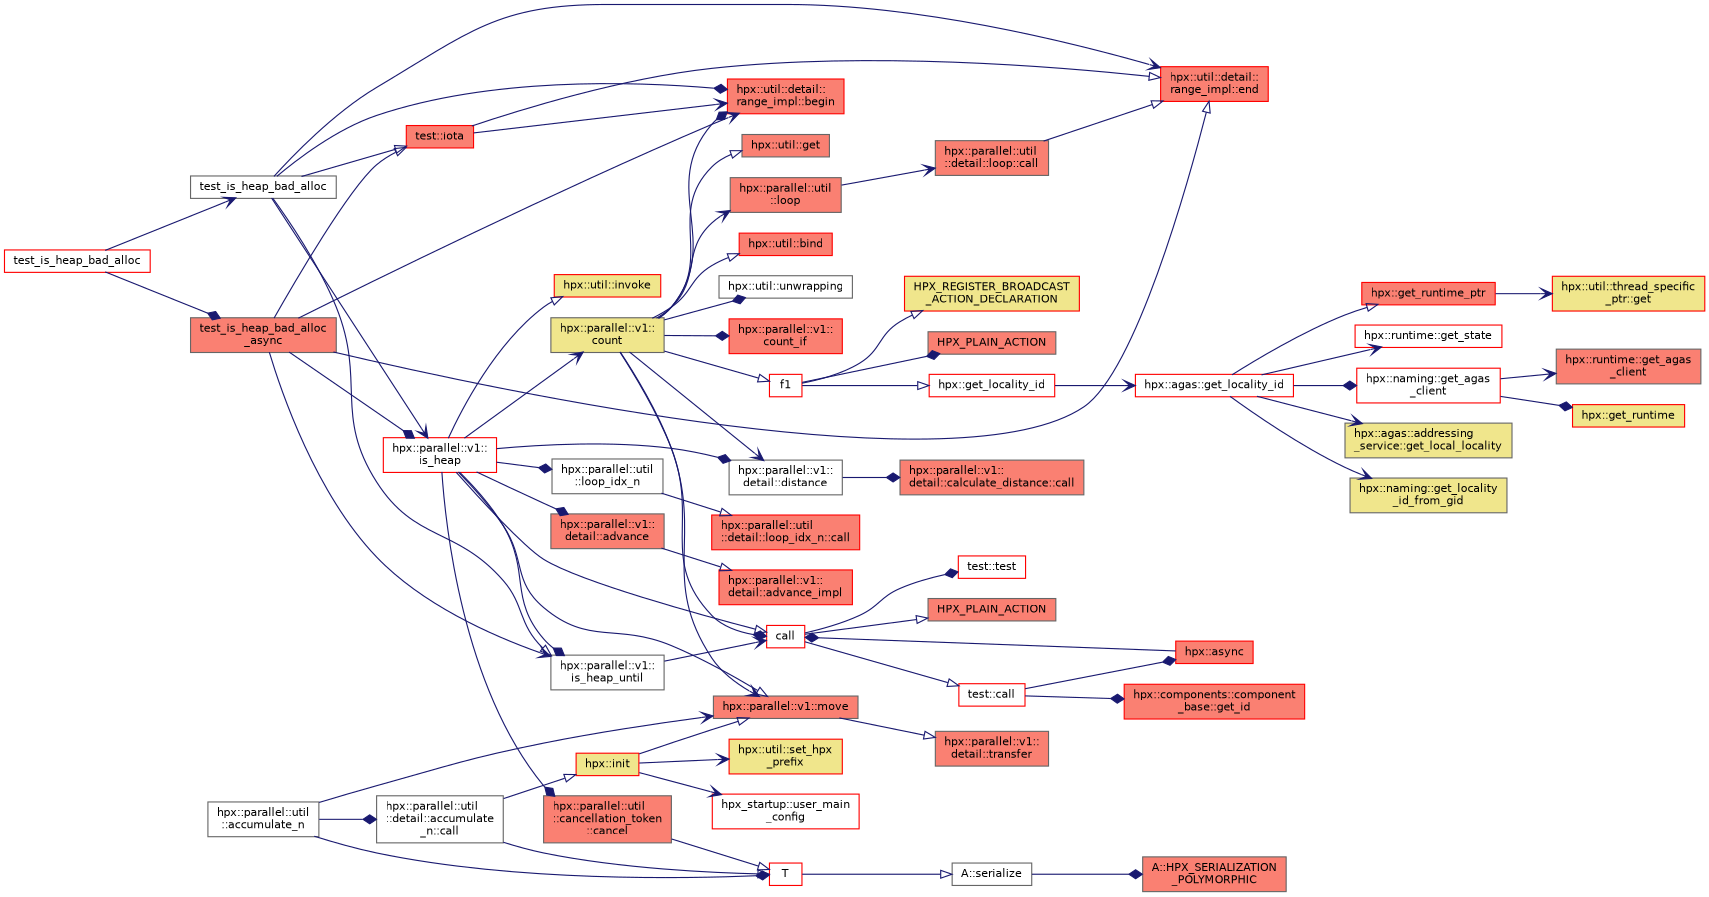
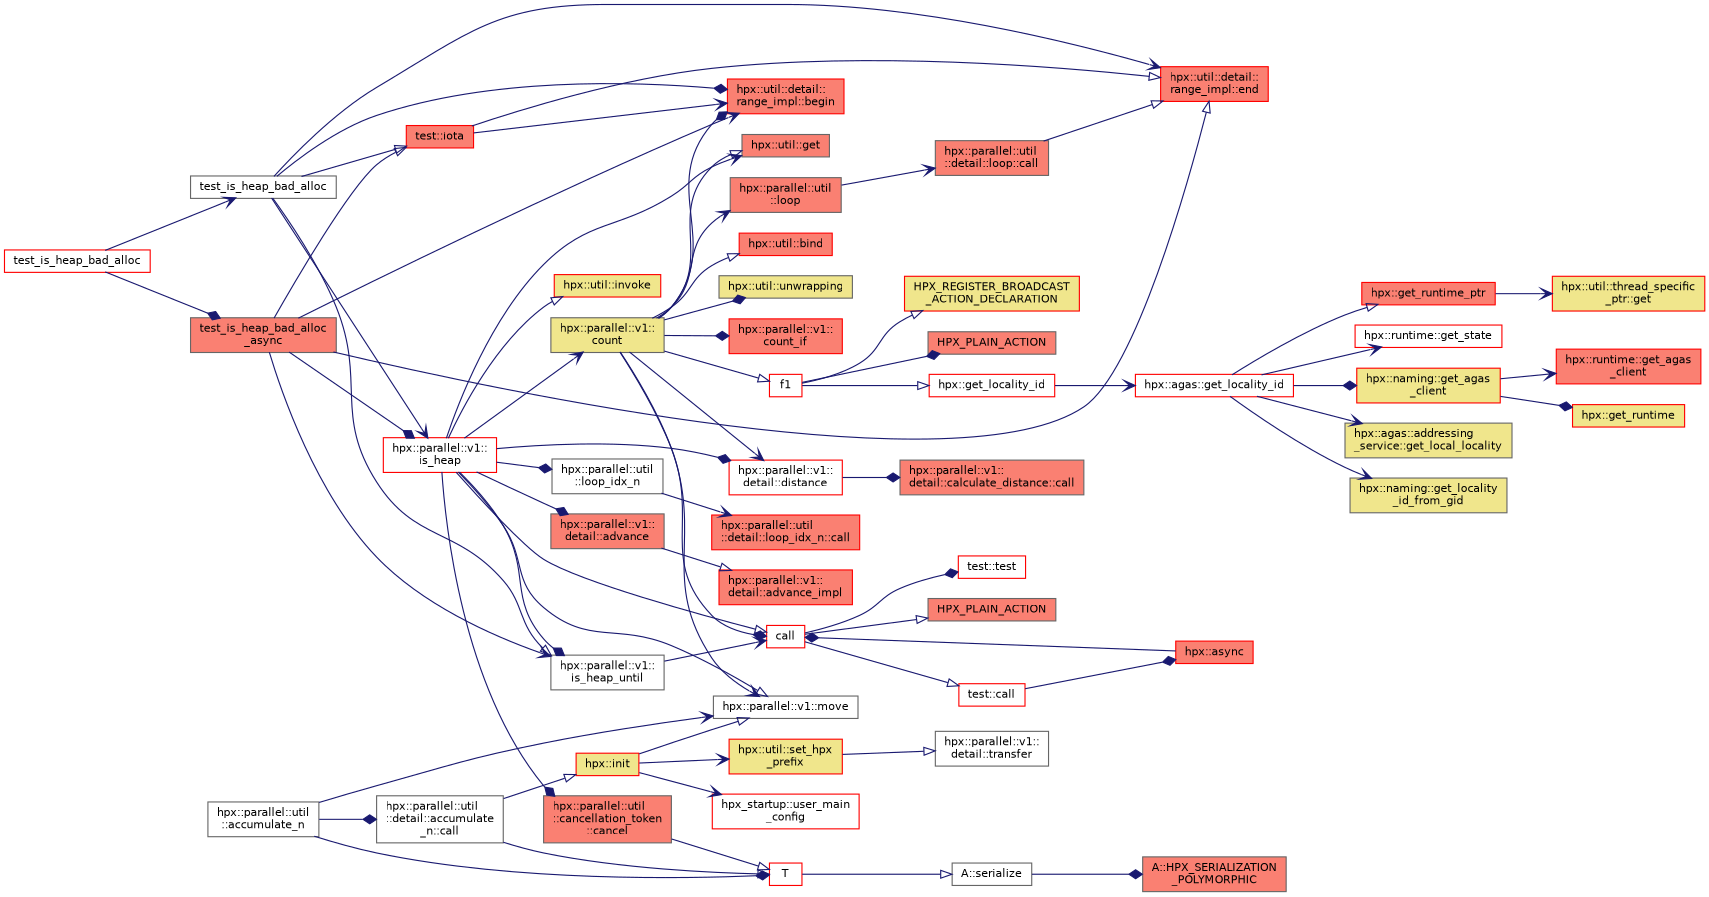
edge "hpx::parallel::v1:: is_heap" -> "hpx::util::get": added
node "hpx::util::unwrapping": fillcolor white -> khaki
node "hpx::runtime::get_agas _client": color gray40 -> red
node "hpx::naming::get_agas _client": fillcolor white -> khaki
node "hpx::parallel::v1:: detail::distance": color gray40 -> red
edge "hpx::parallel::util ::loop_idx_n" -> "hpx::parallel::util ::detail::loop_idx_n::call": arrowhead onormal -> vee
node "hpx::components::component _base::get_id": removed
node "hpx::parallel::v1::move": fillcolor salmon -> white
edge "hpx::parallel::v1::move" -> "hpx::parallel::v1:: detail::transfer": now "hpx::util::set_hpx _prefix" -> "hpx::parallel::v1:: detail::transfer"
node "hpx::parallel::v1:: detail::transfer": fillcolor salmon -> white
